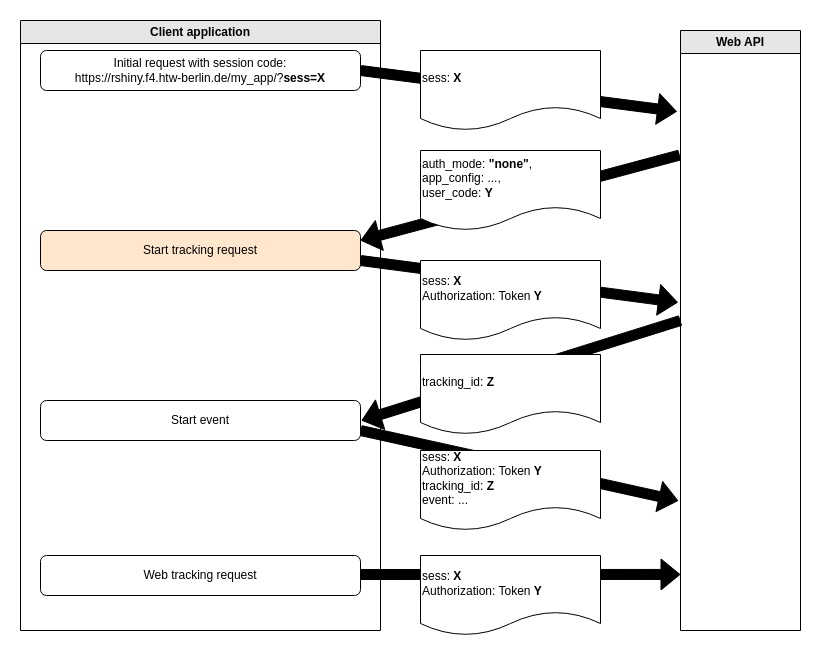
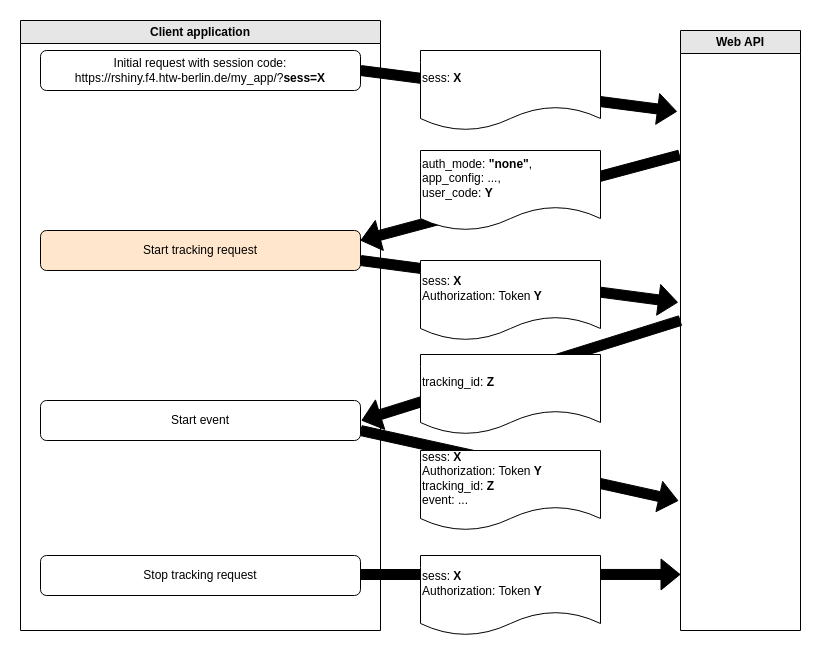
node "Web tracking request": label "Web tracking request" -> "Stop tracking request"
